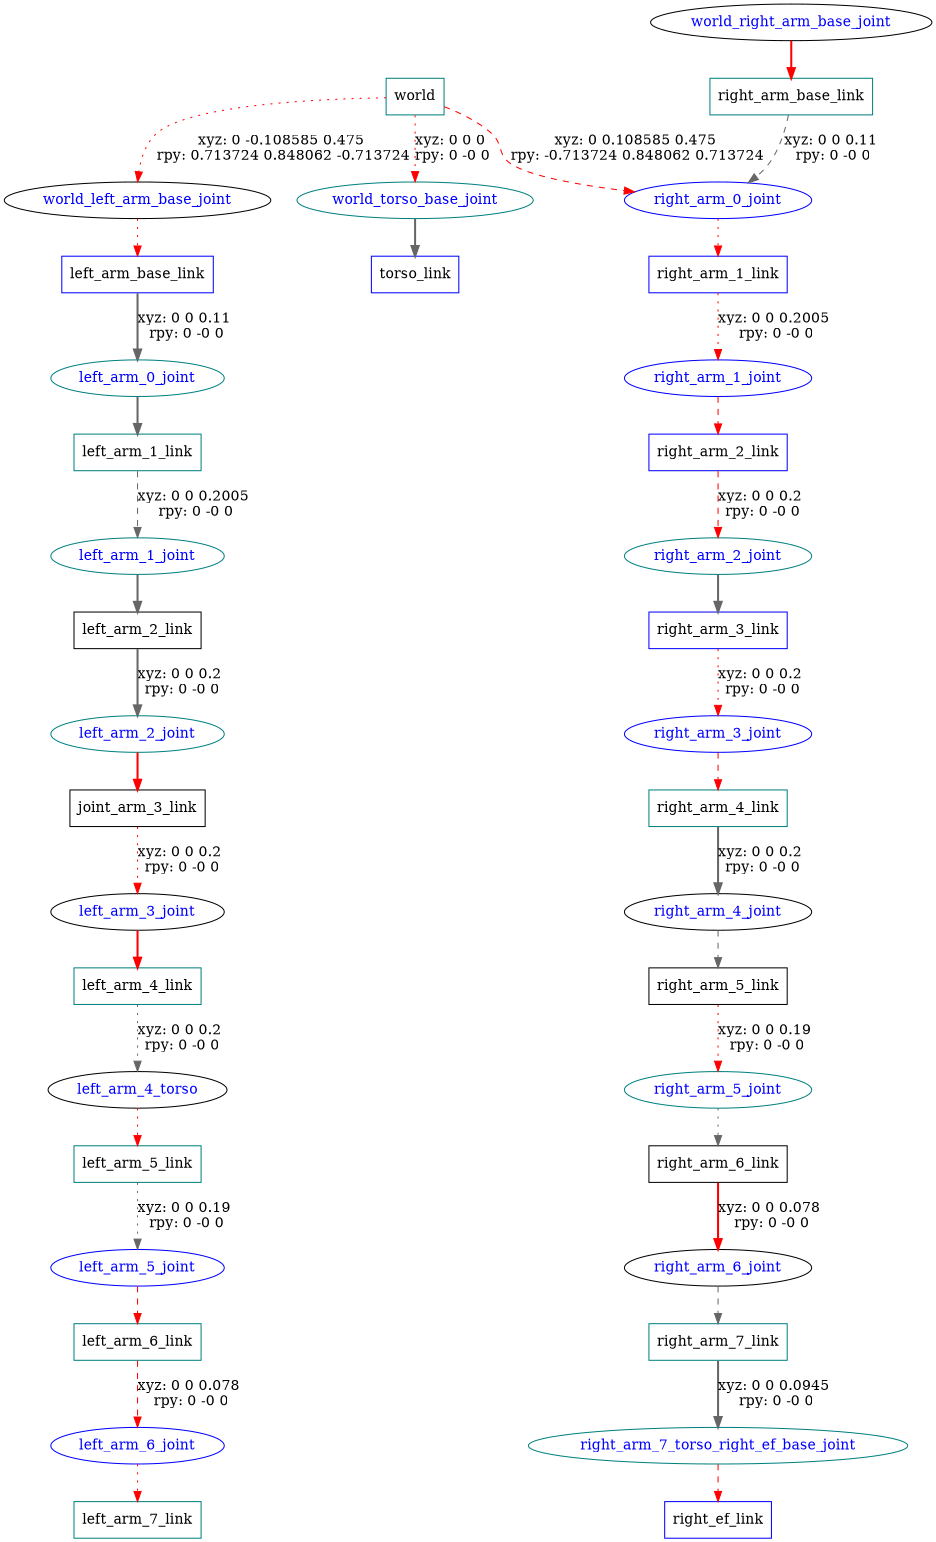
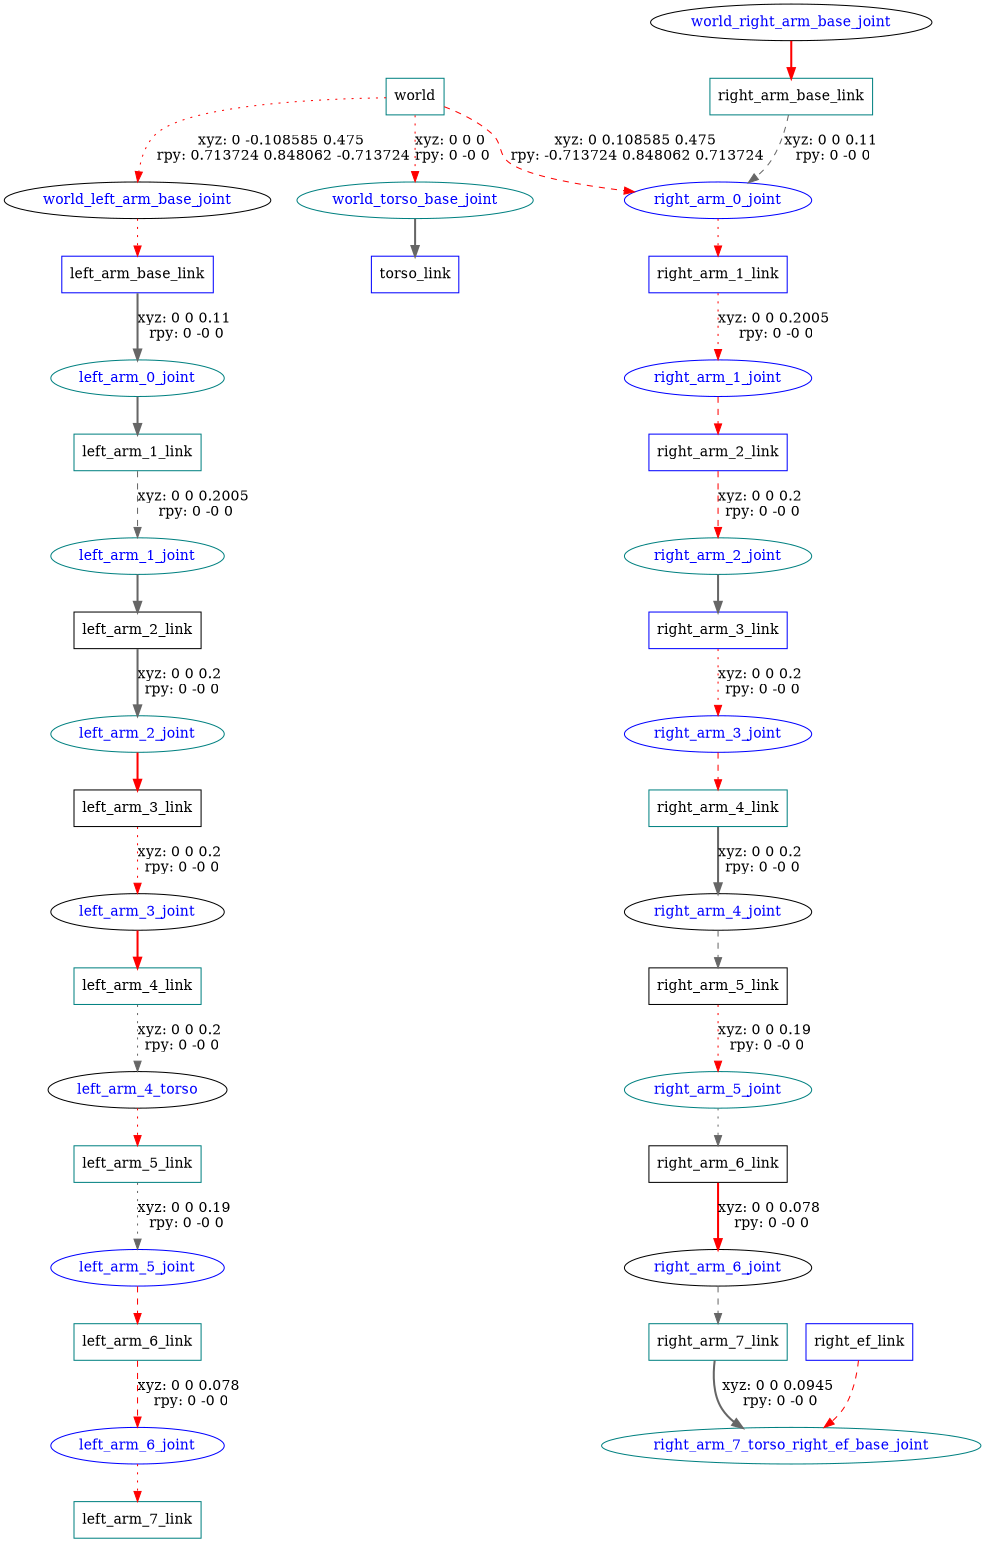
node "joint_arm_3_link": label "joint_arm_3_link" -> "left_arm_3_link"
edge "right_arm_7_torso_right_ef_base_joint" -> "right_ef_link": reversed
